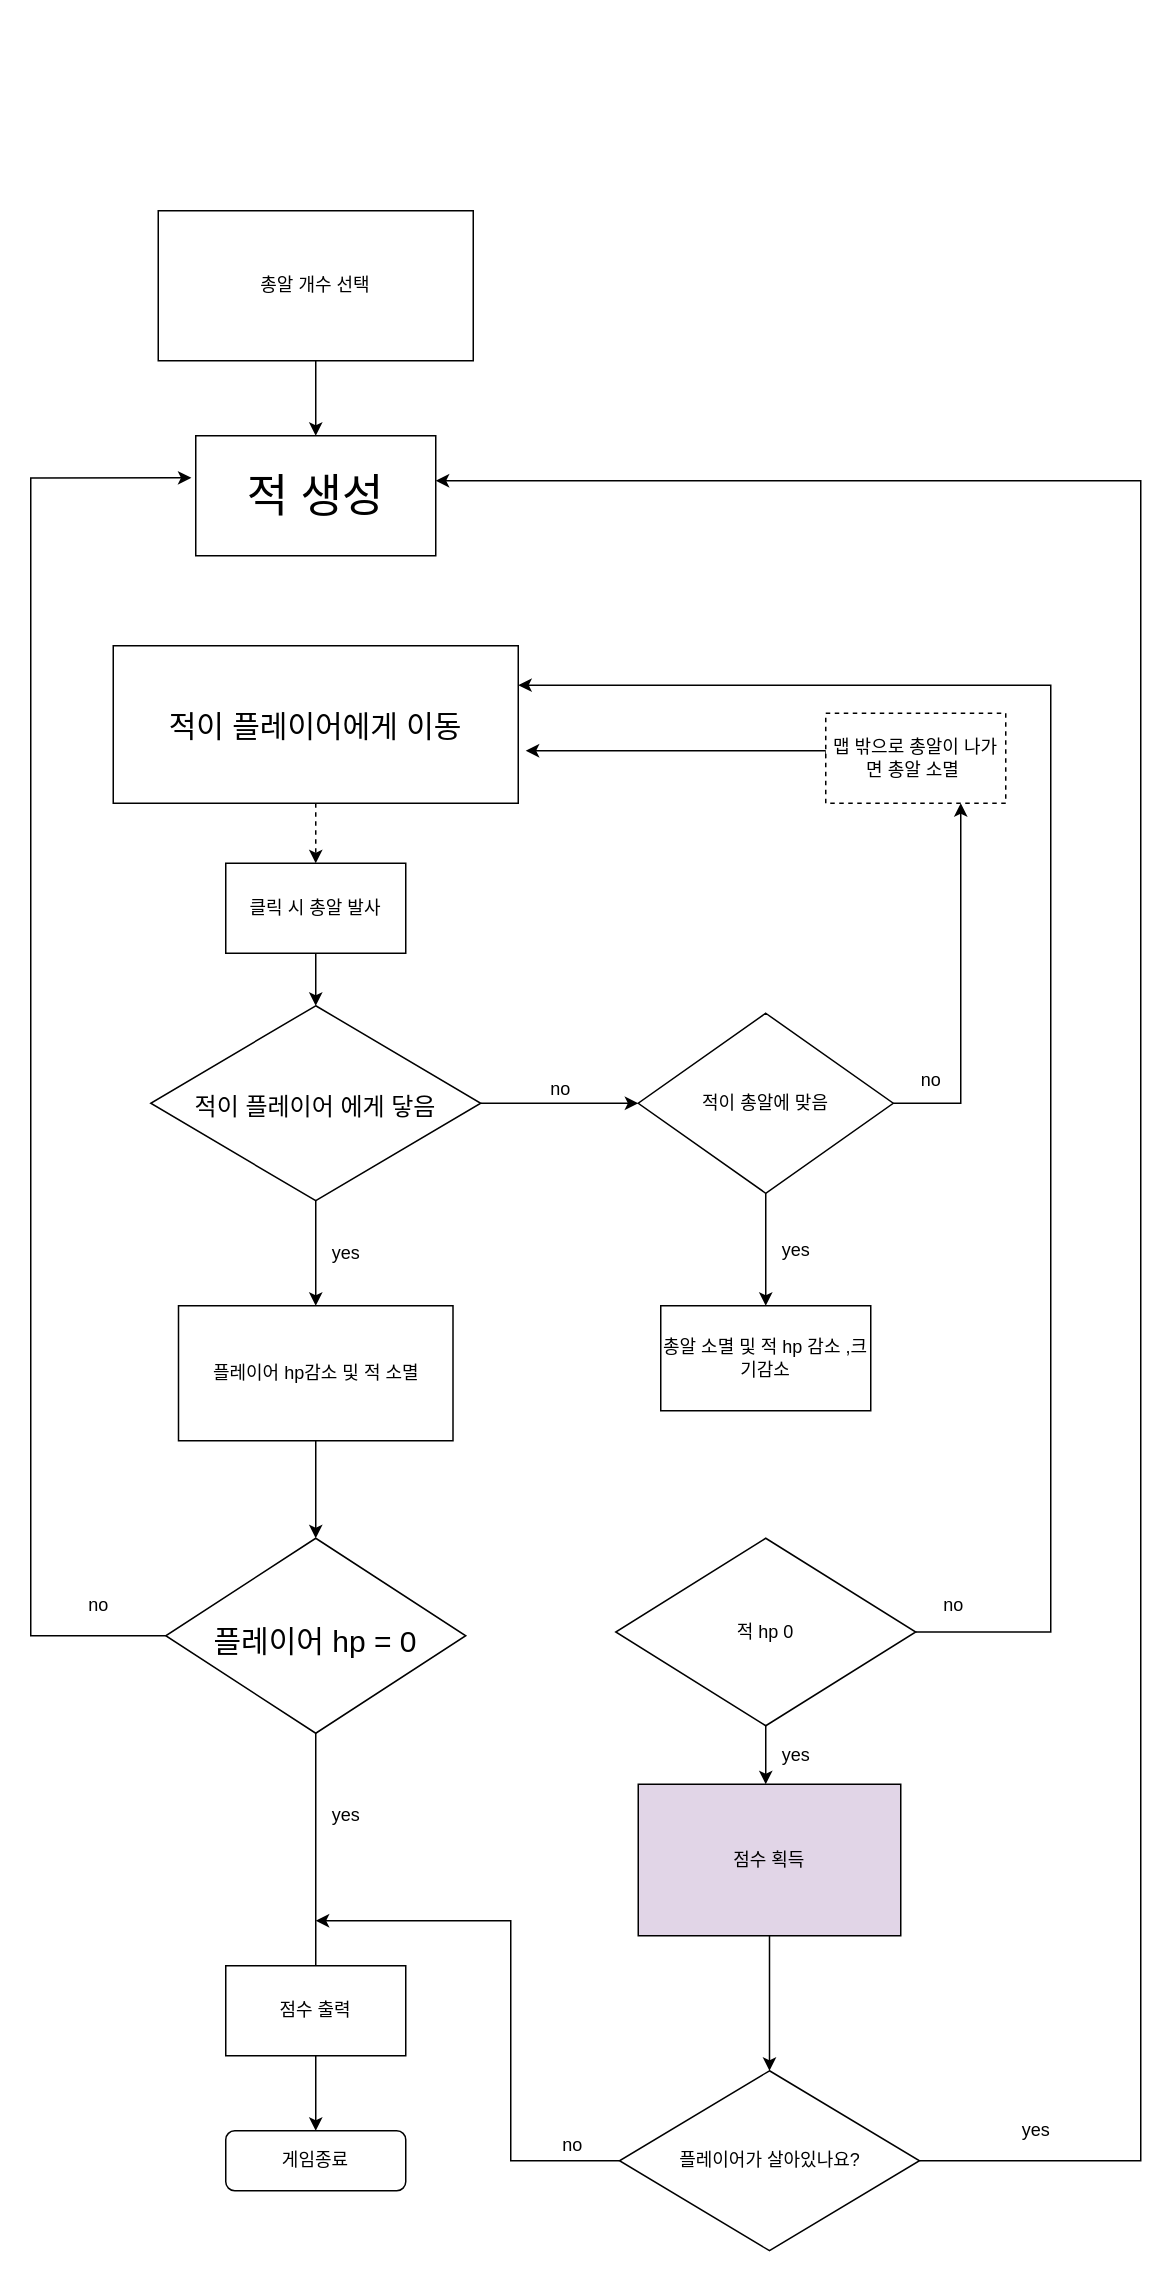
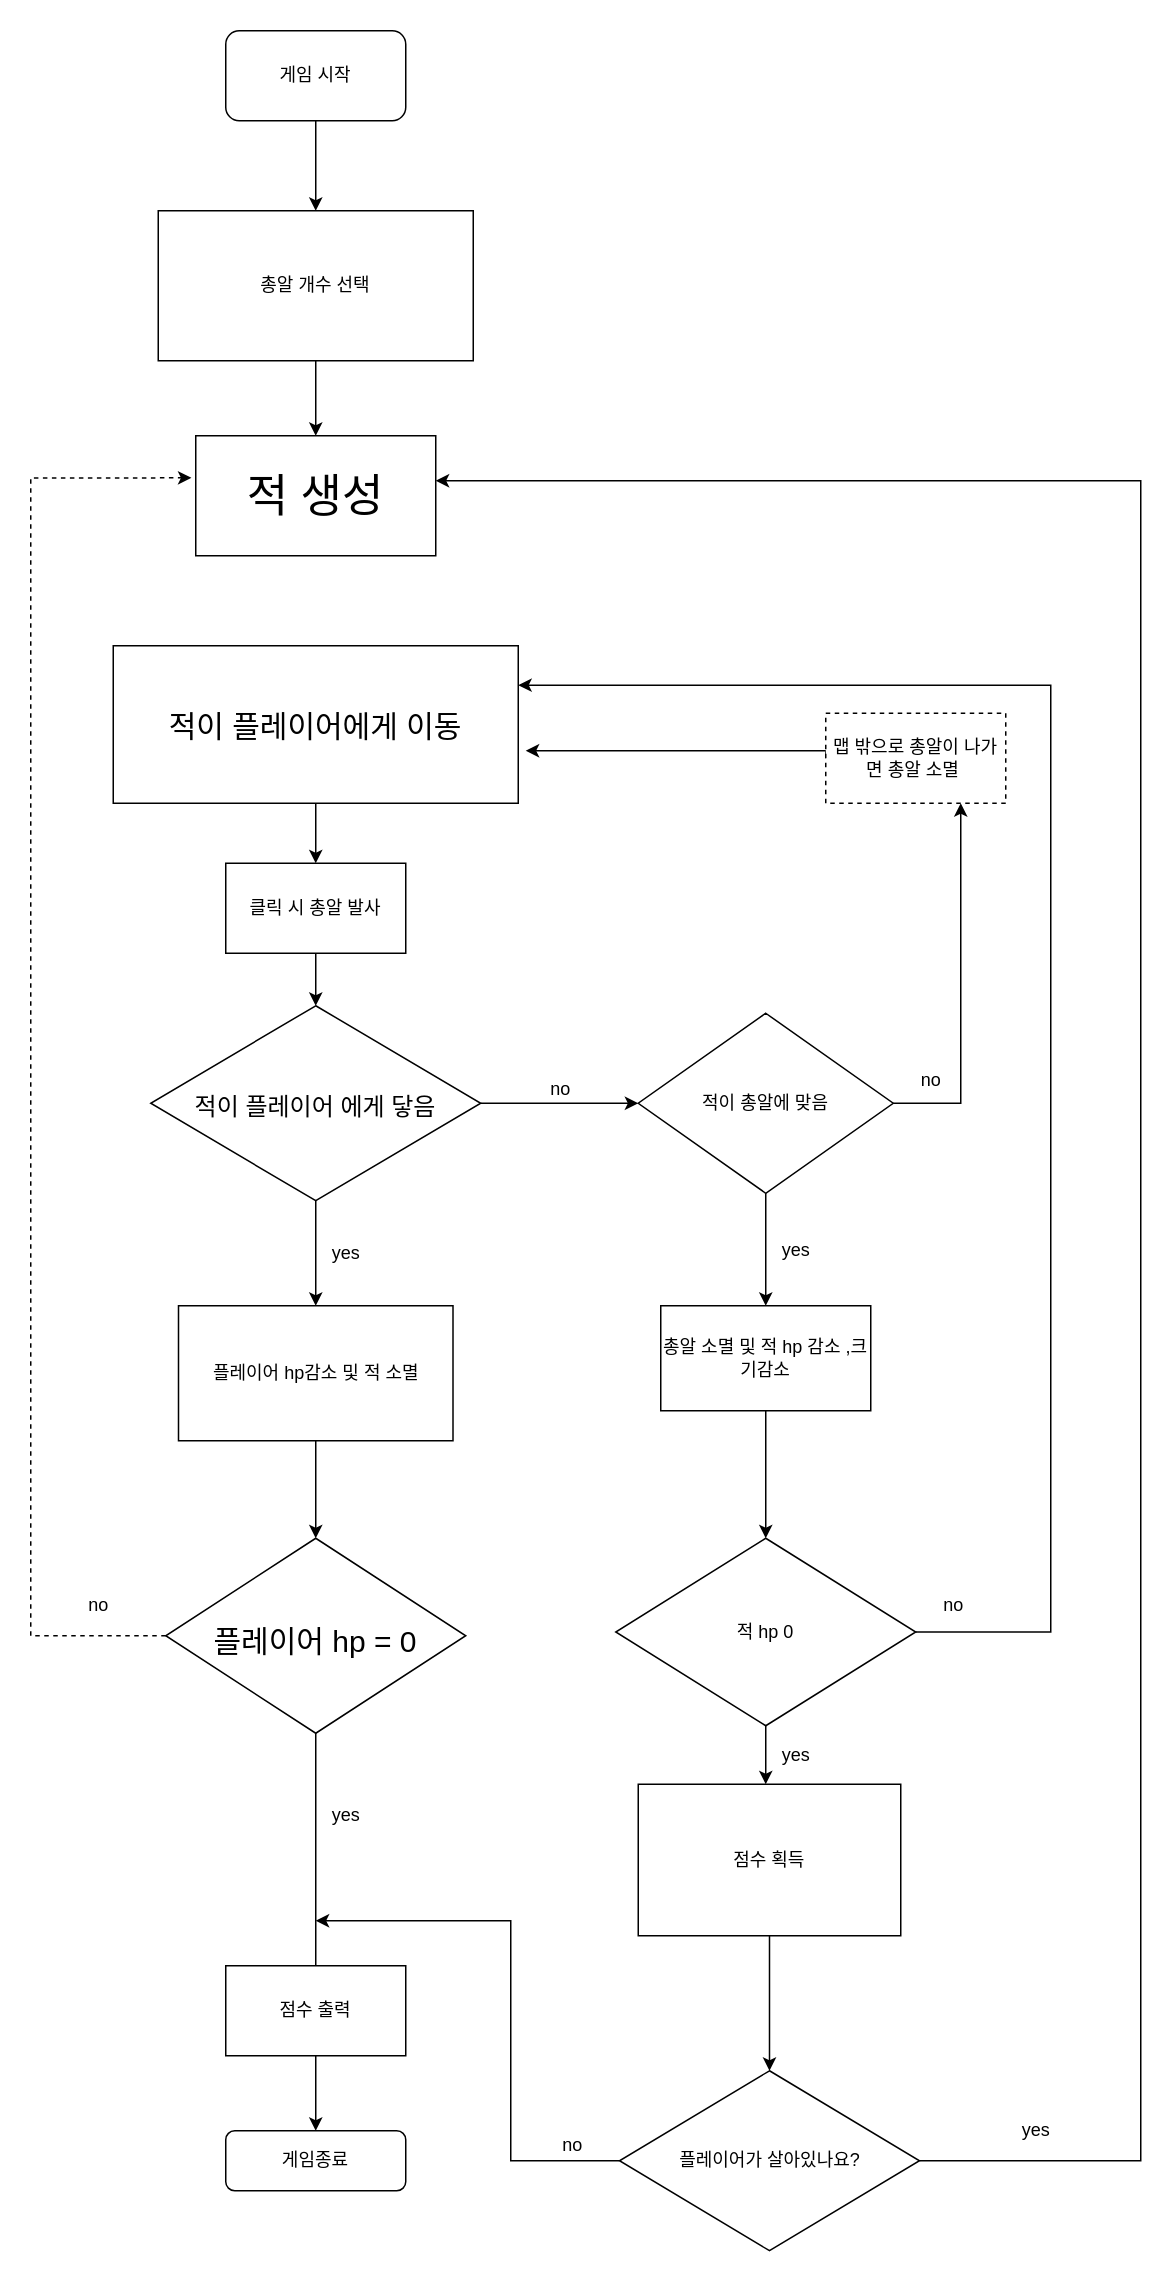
node "게임 시작": added
edge "게임 시작" -> "총알 개수 선택": added
edge "적이 플레이어에게 이동" -> "클릭 시 총알 발사": style dashed -> solid
edge "플레이어 hp = 0" -> "적 생성": style solid -> dashed
edge "총알 소멸 및 적 hp 감소 ,크기감소" -> "적 hp 0": added
node "점수 획득": fillcolor #e1d5e7 -> #ffffff
